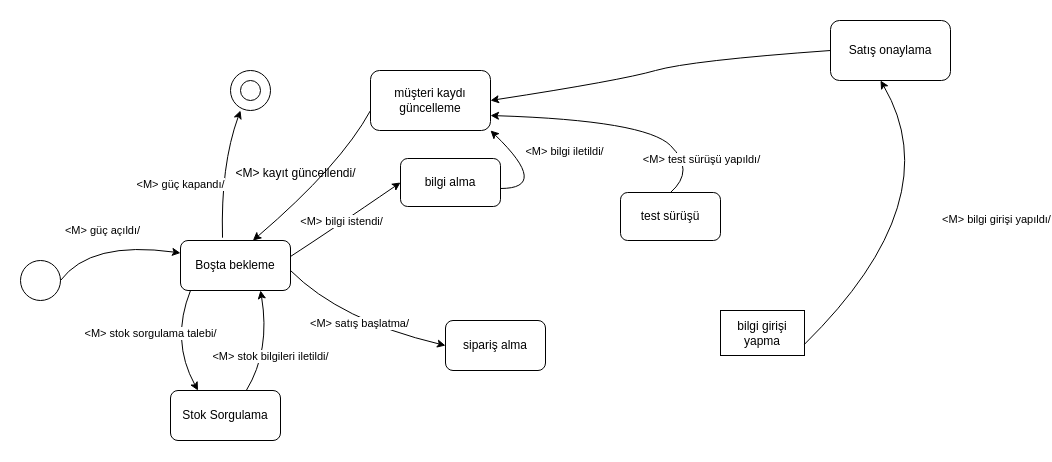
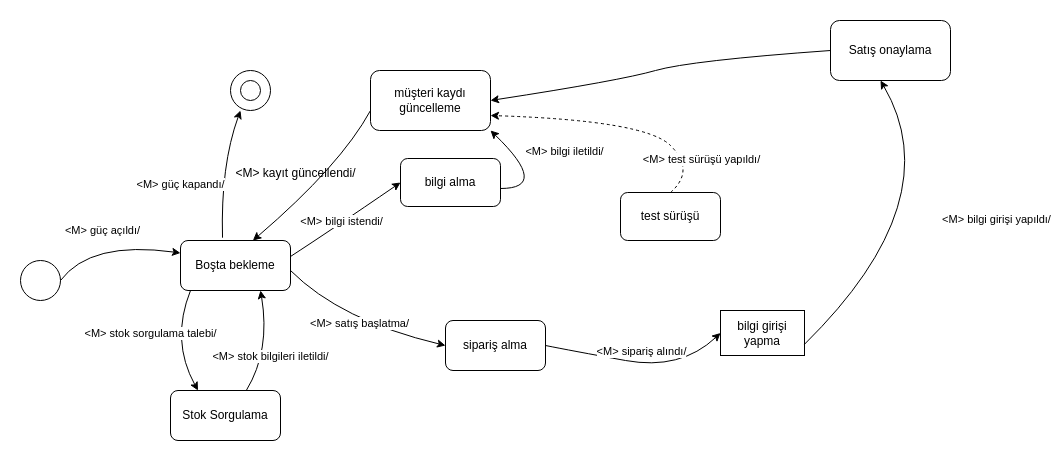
edge "test sürüşü" -> "müşteri kaydı güncelleme": style solid -> dashed
edge "sipariş alma" -> "bilgi girişi yapma": added, label "<M> sipariş alındı/"
